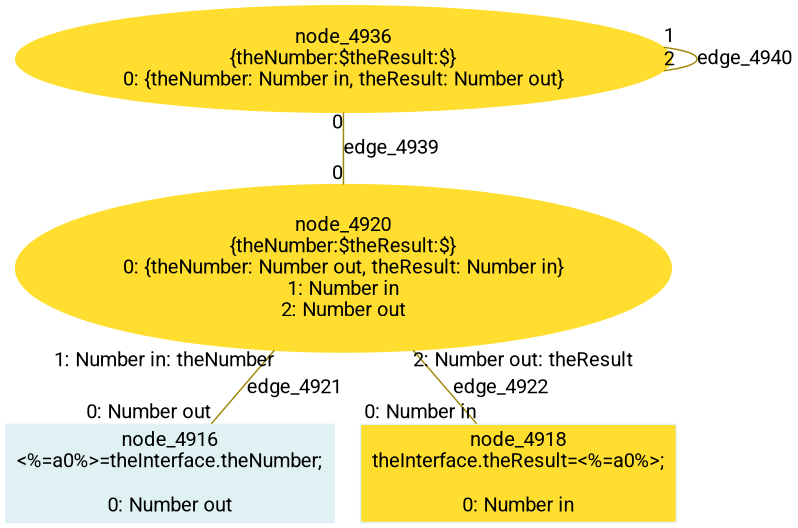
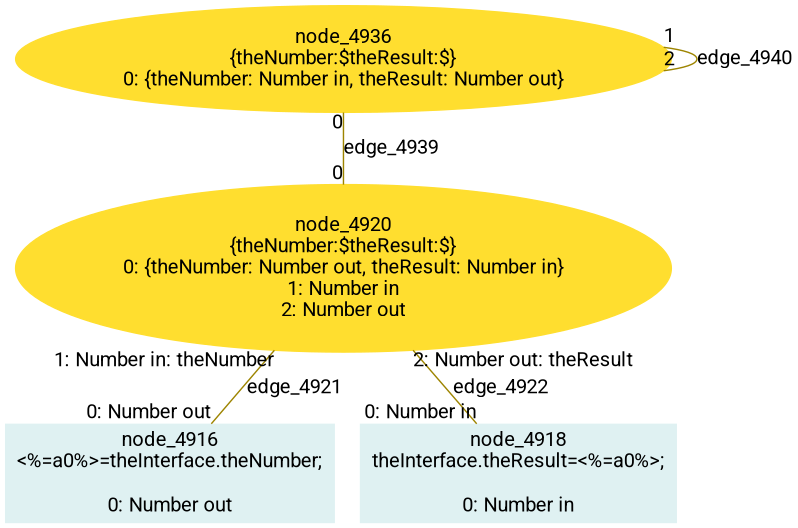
node "node_4918 theInterface.theResult=<%=a0%>; 0: Number in": fillcolor #ffde2f -> #dff1f2
